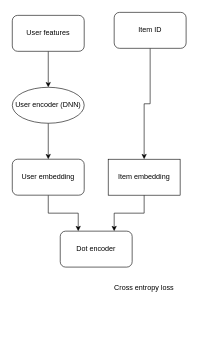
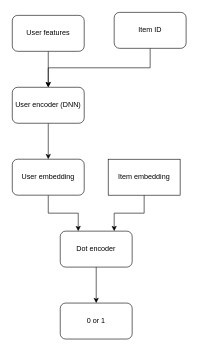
edge "Item ID" -> "Item embedding": now "Item ID" -> "User encoder (DNN)"
node "User encoder (DNN)": shape ellipse -> rounded rectangle
node "Cross entropy loss": removed
edge "Dot encoder" -> "0 or 1": added
node "0 or 1": added
